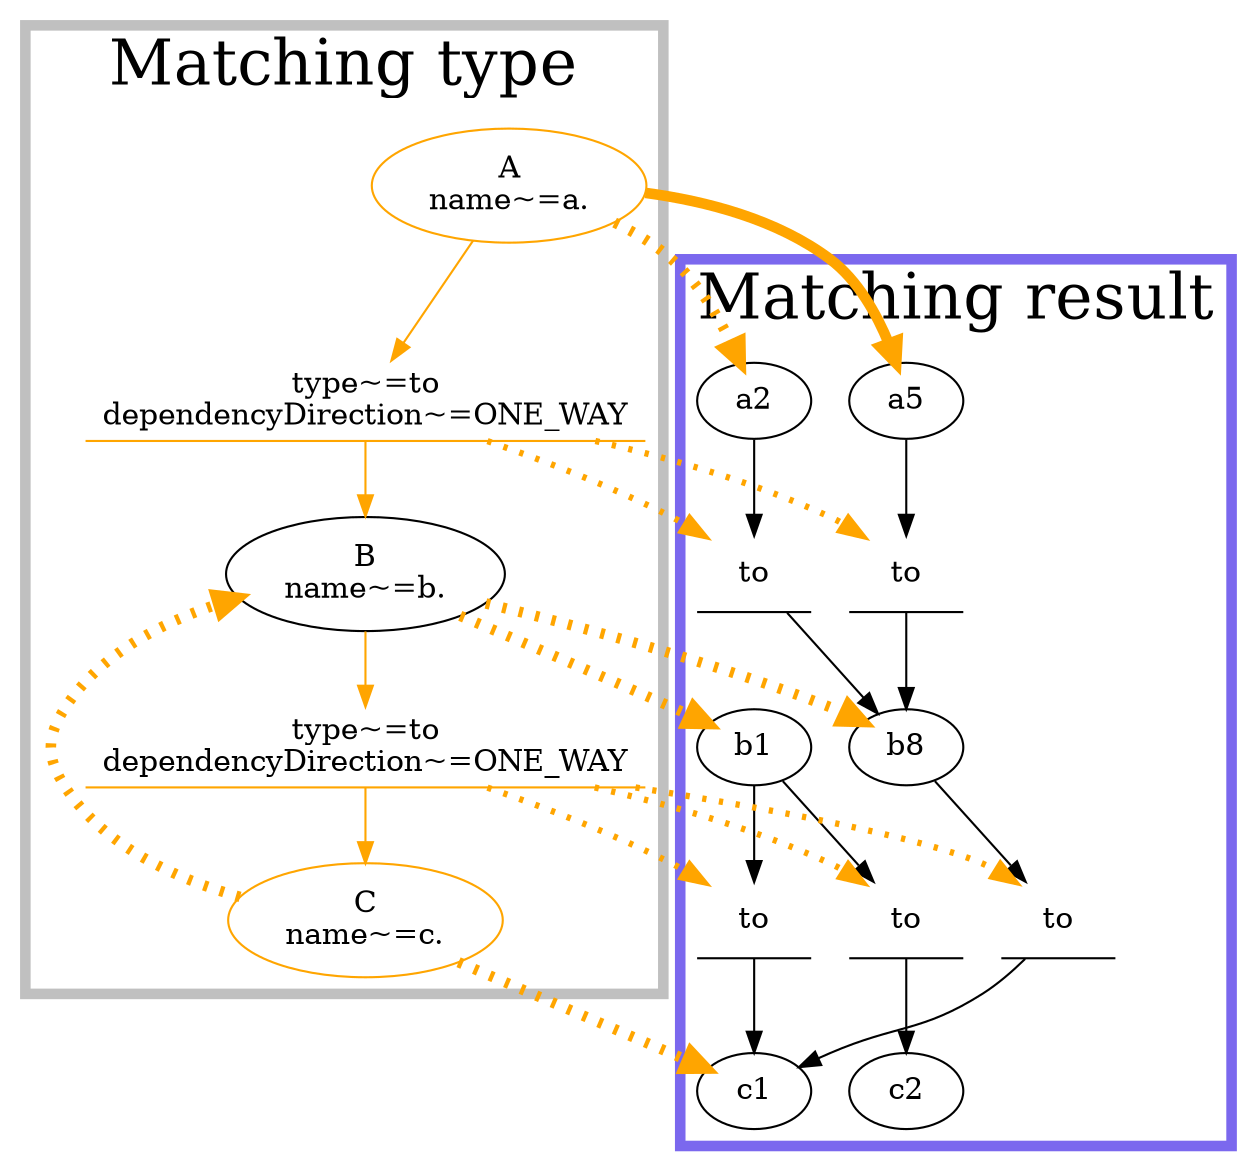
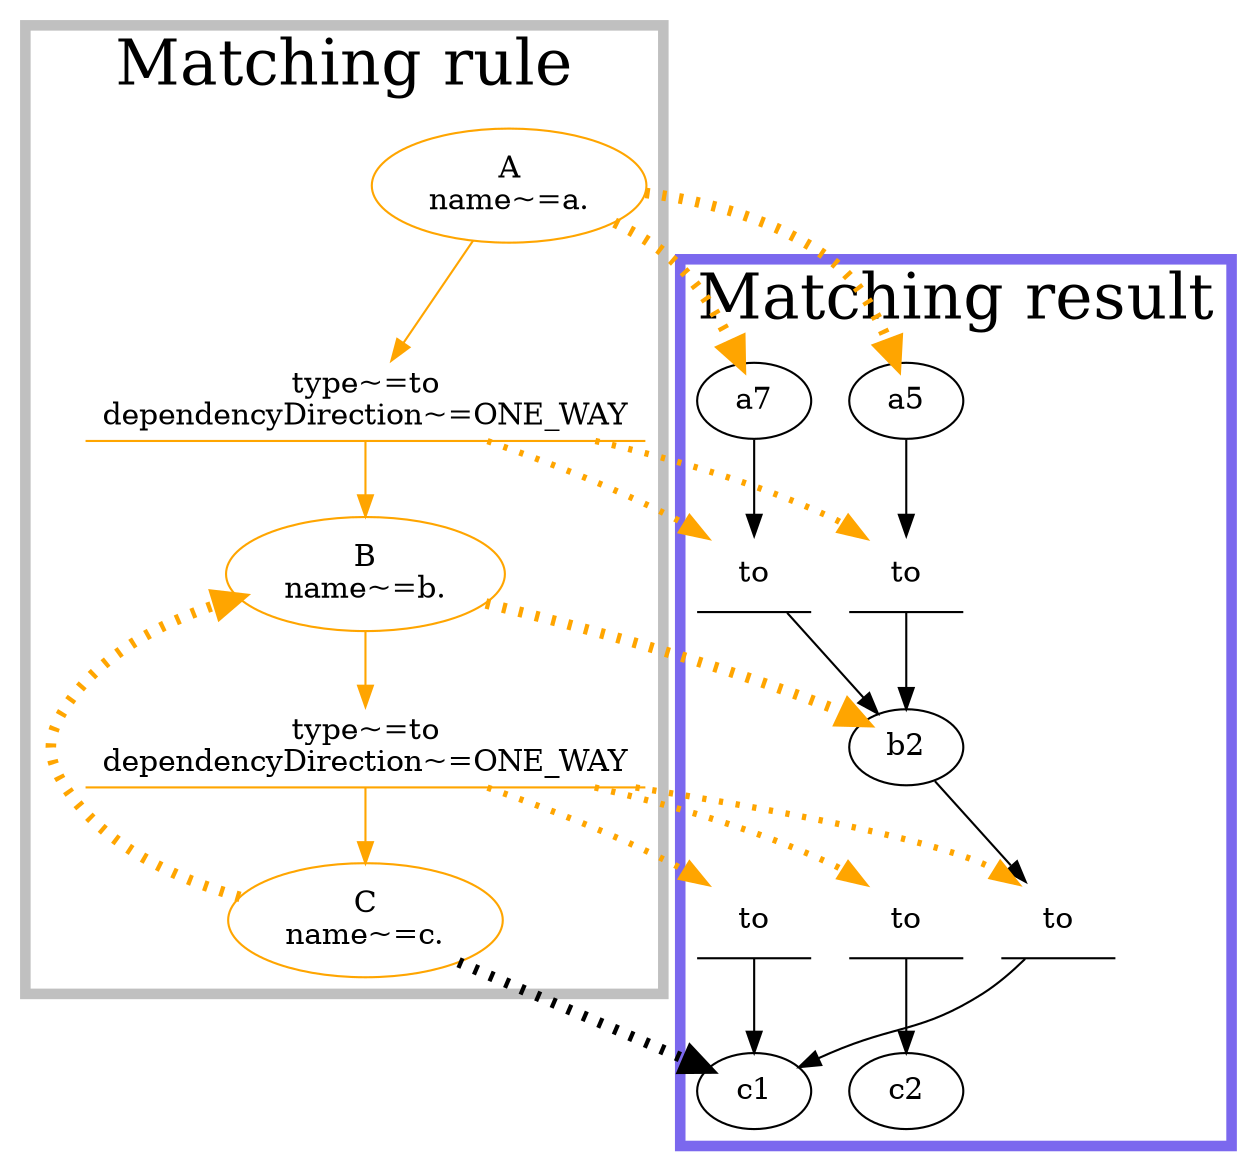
cluster "Matching type": label "Matching type" -> "Matching rule"
edge "A name~=a." -> "a5": style solid -> dotted
node "a2": label "a2" -> "a7"
node "B name~=b.": color black -> orange
node "b1": removed
node "b8": label "b8" -> "b2"
edge "C name~=c." -> "c1": color orange -> black
